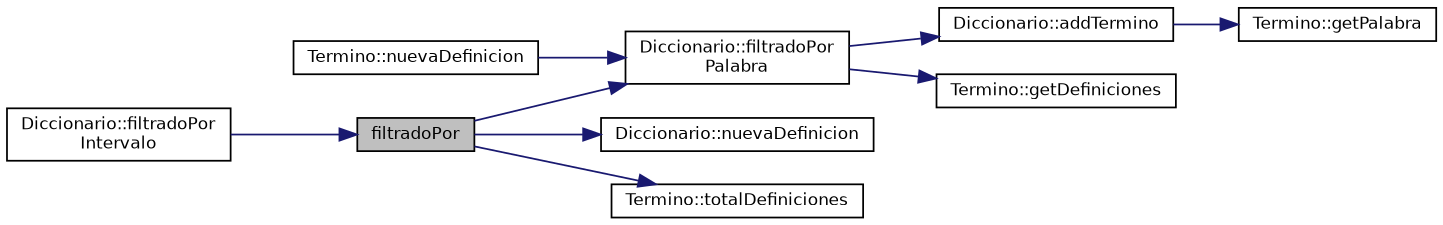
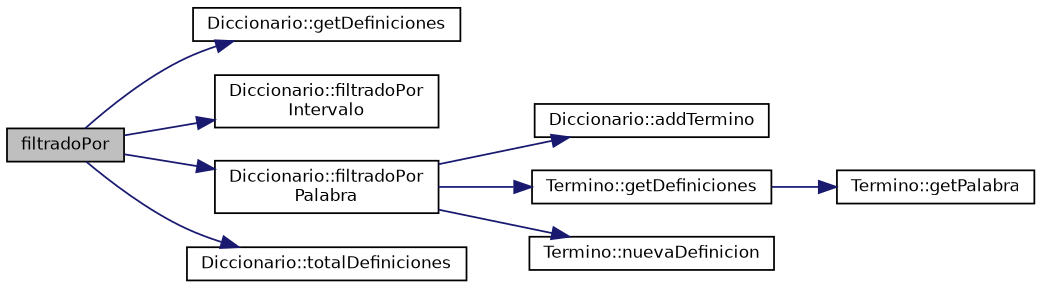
edge "Diccionario::addTermino" -> "Termino::getPalabra": now "Termino::getDefiniciones" -> "Termino::getPalabra"
edge "Termino::nuevaDefinicion" -> "Diccionario::filtradoPor Palabra": reversed
edge "Diccionario::filtradoPor Intervalo" -> "filtradoPor": reversed
node "Diccionario::nuevaDefinicion": label "Diccionario::nuevaDefinicion" -> "Diccionario::getDefiniciones"
node "Termino::totalDefiniciones": label "Termino::totalDefiniciones" -> "Diccionario::totalDefiniciones"
